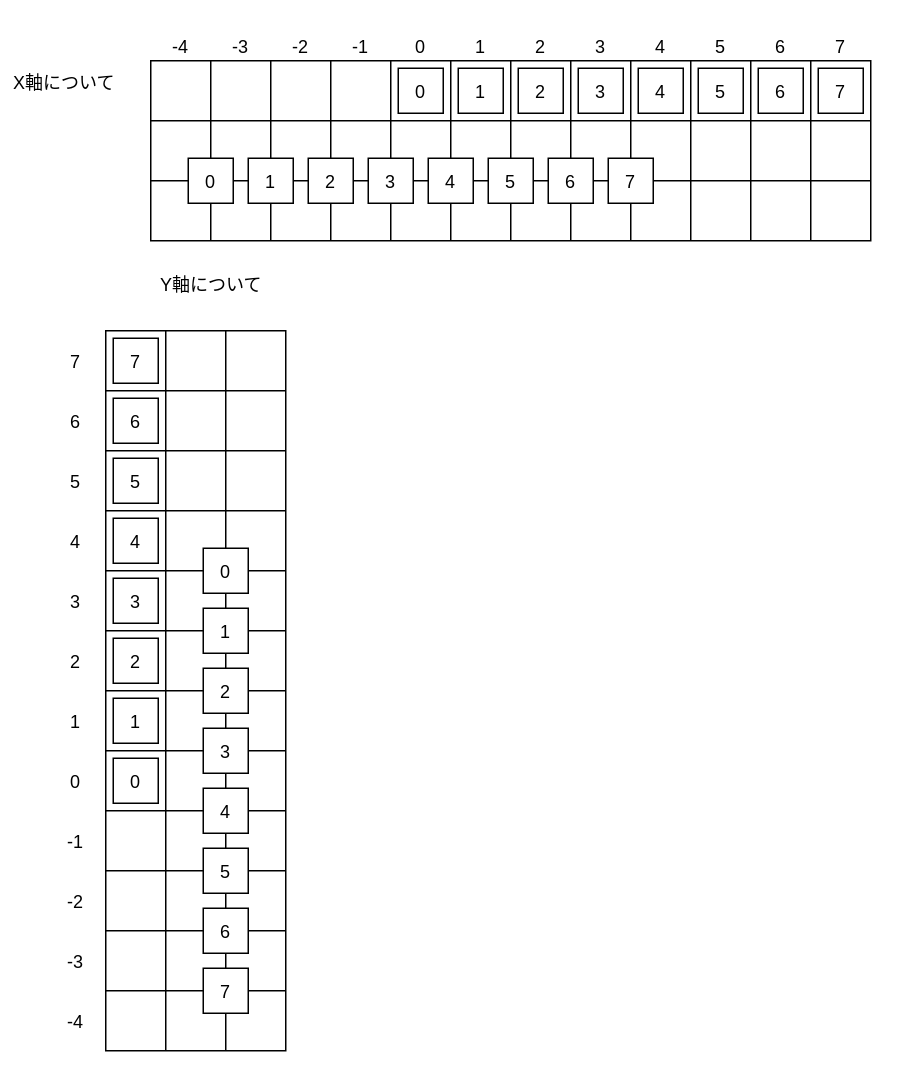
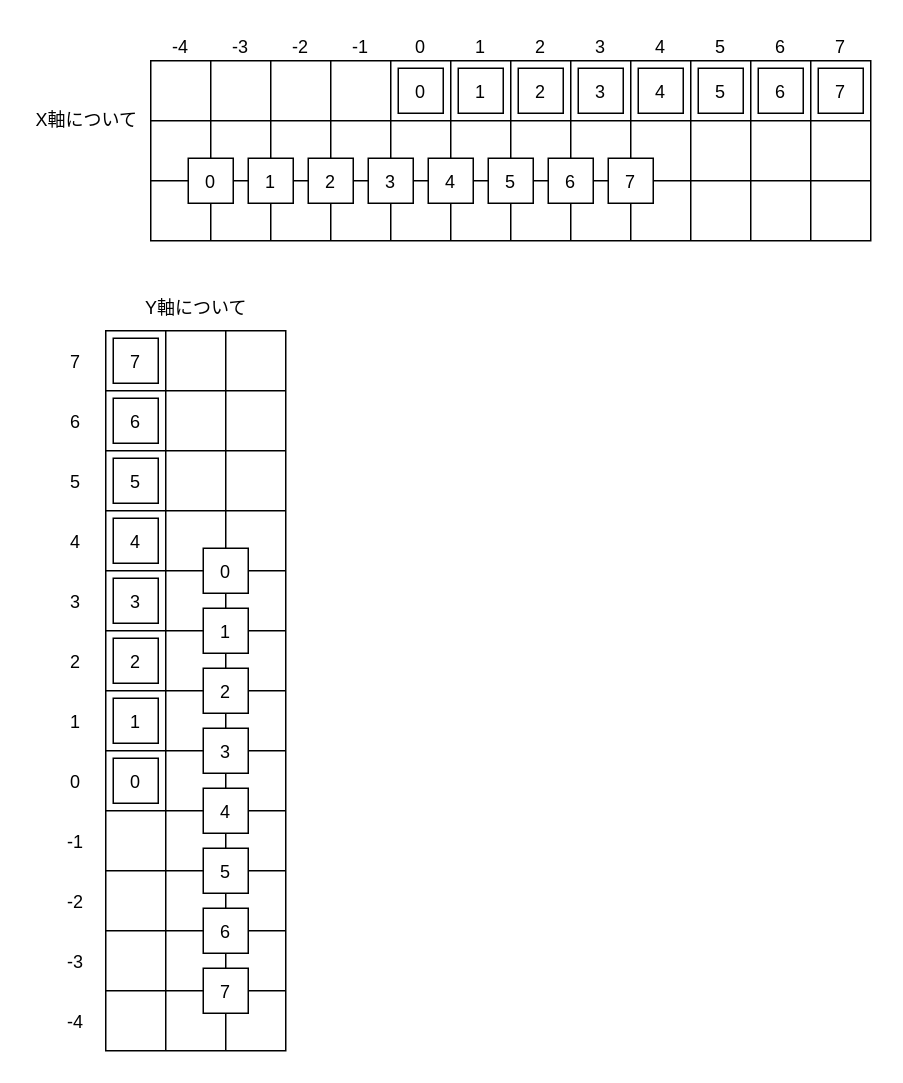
node "X軸について": moved (65, 83) -> (87, 121)
node "Y軸について": moved (211, 286) -> (196, 308)
